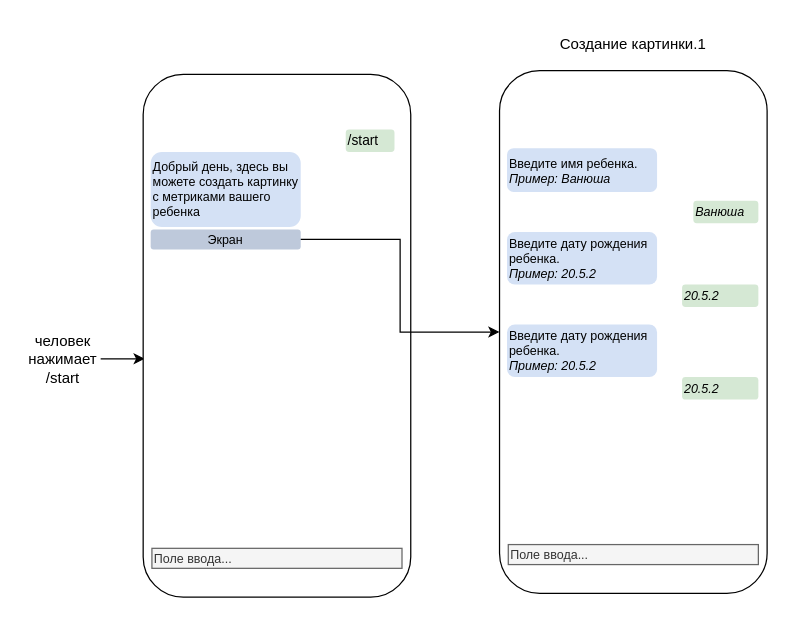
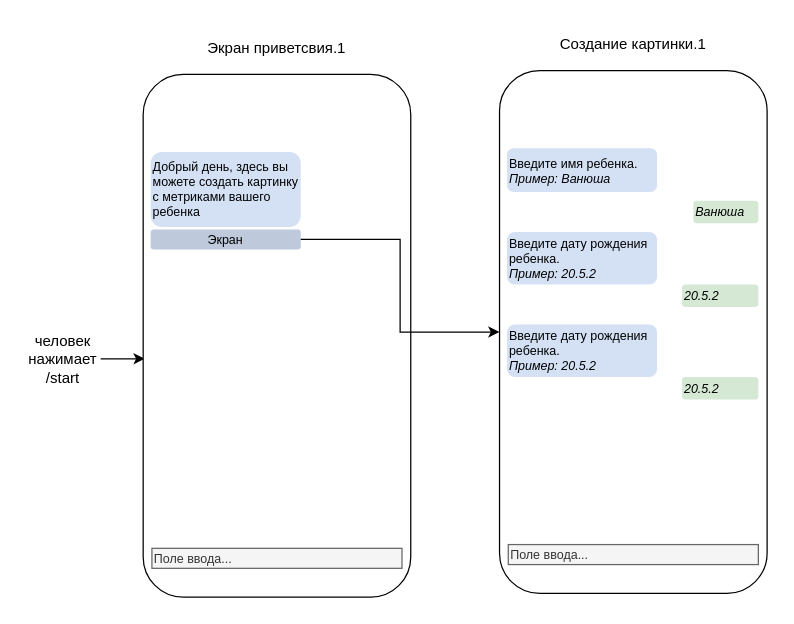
node "Экран приветсвия.1": added
node "/start": removed
